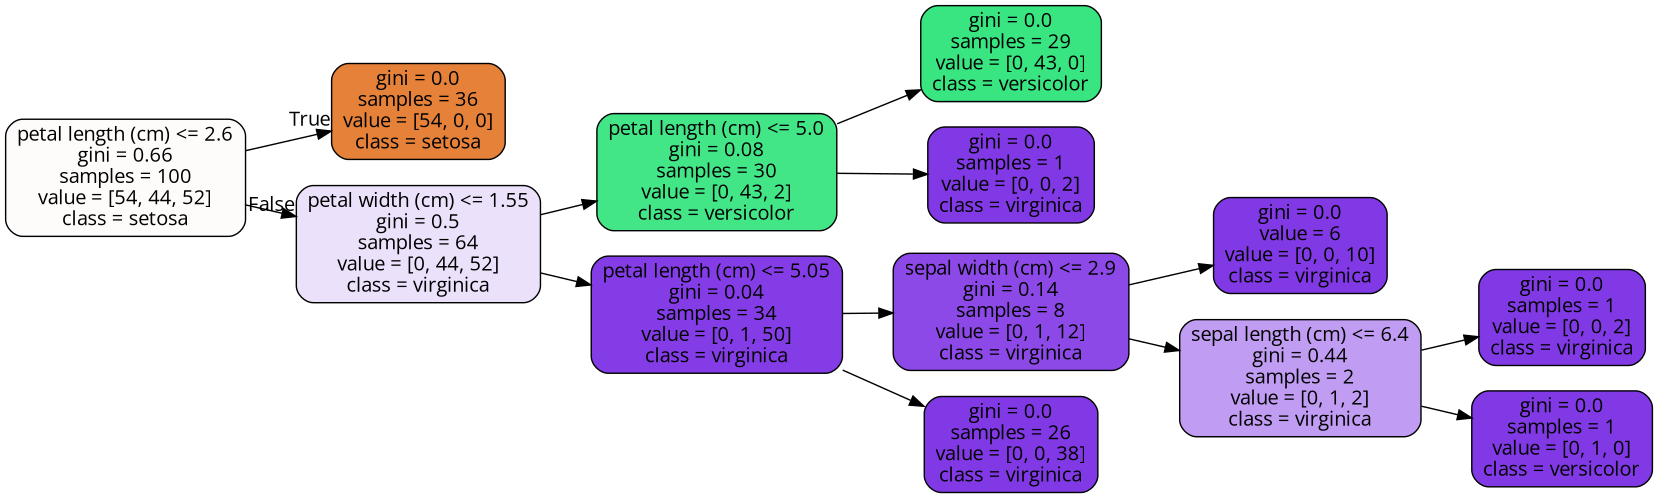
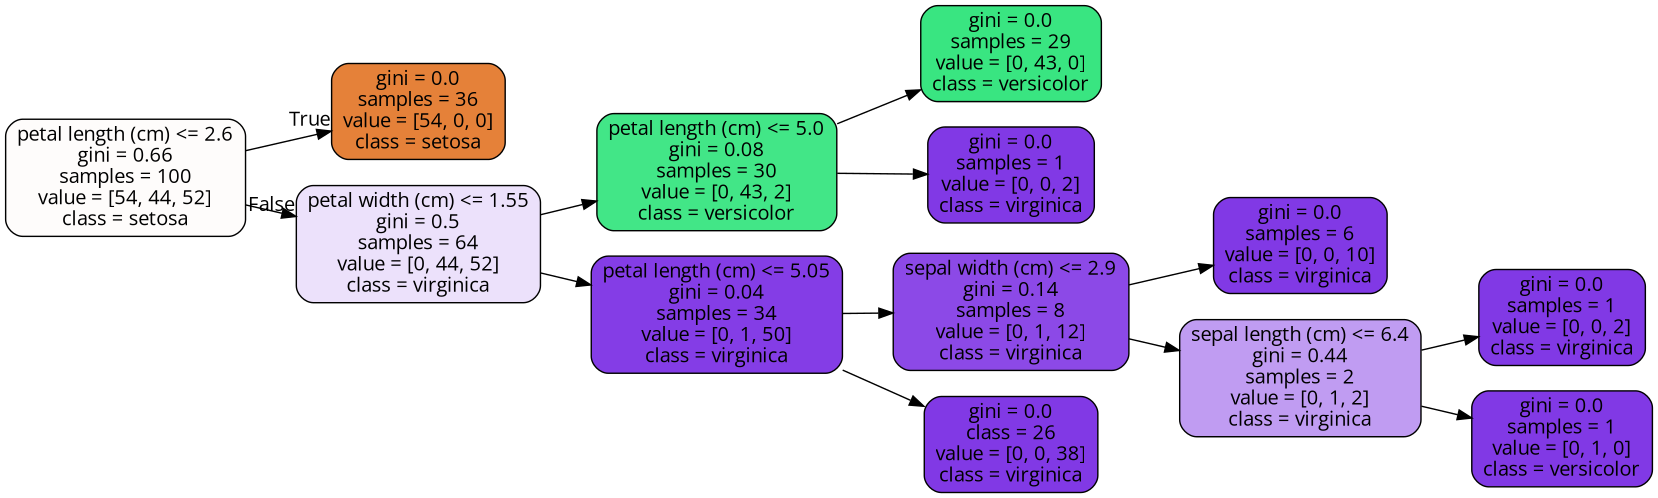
node "gini = 0.0 value = 6 value = [0, 0, 10] class = virginica": label "gini = 0.0 value = 6 value = [0, 0, 10] class = virginica" -> "gini = 0.0 samples = 6 value = [0, 0, 10] class = virginica"
node "gini = 0.0 samples = 26 value = [0, 0, 38] class = virginica": label "gini = 0.0 samples = 26 value = [0, 0, 38] class = virginica" -> "gini = 0.0 class = 26 value = [0, 0, 38] class = virginica"
